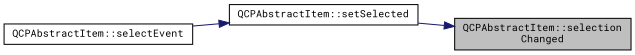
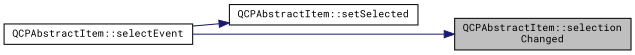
edge "QCPAbstractItem::setSelected" -> "QCPAbstractItem::selection Changed": now "QCPAbstractItem::selectEvent" -> "QCPAbstractItem::selection Changed"
